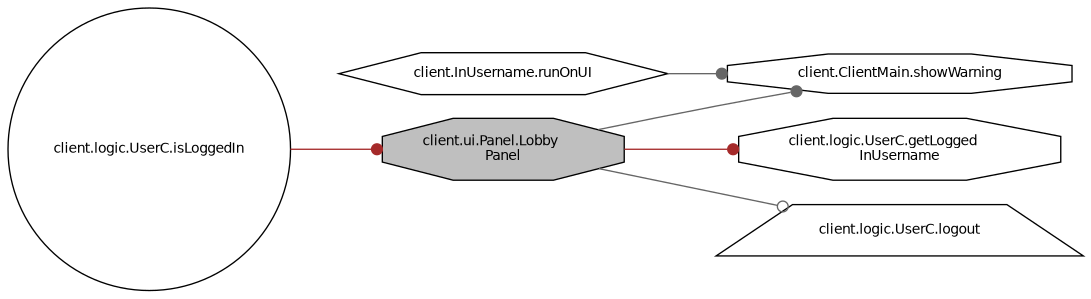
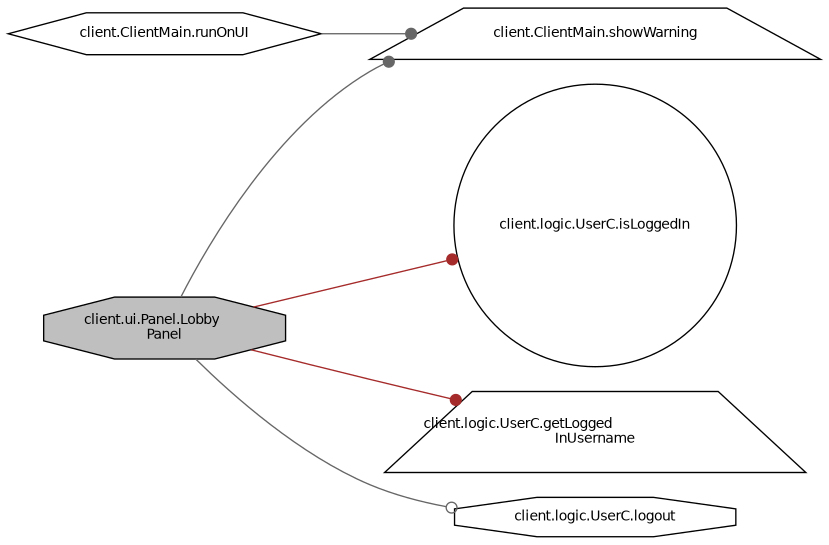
node "client.InUsername.runOnUI": label "client.InUsername.runOnUI" -> "client.ClientMain.runOnUI"
node "client.ClientMain.showWarning": shape octagon -> trapezium
edge "client.logic.UserC.isLoggedIn" -> "client.ui.Panel.Lobby Panel": reversed
node "client.logic.UserC.getLogged InUsername": shape octagon -> trapezium
node "client.logic.UserC.logout": shape trapezium -> octagon
